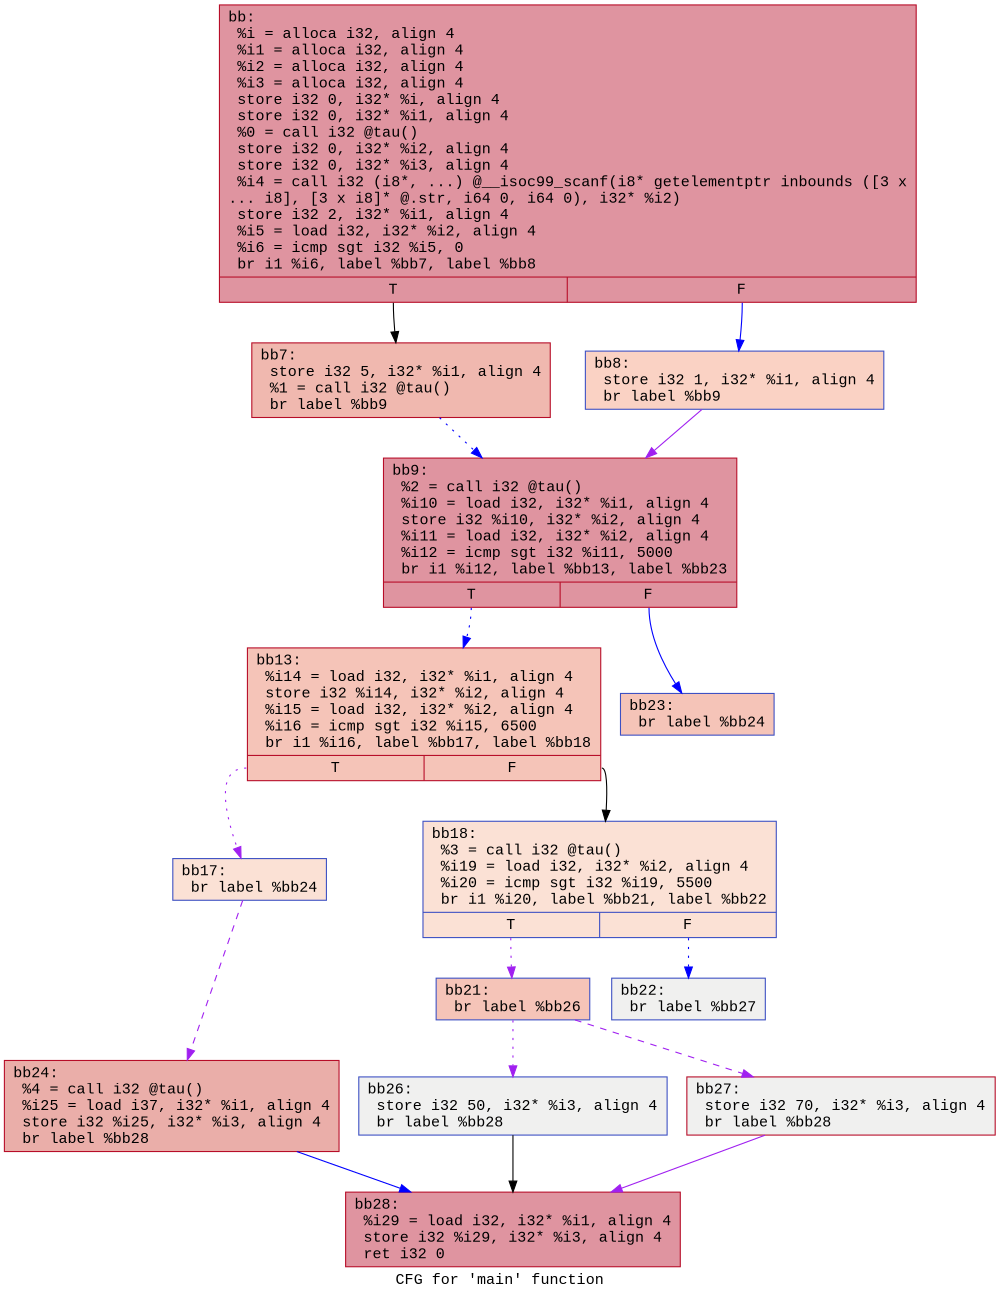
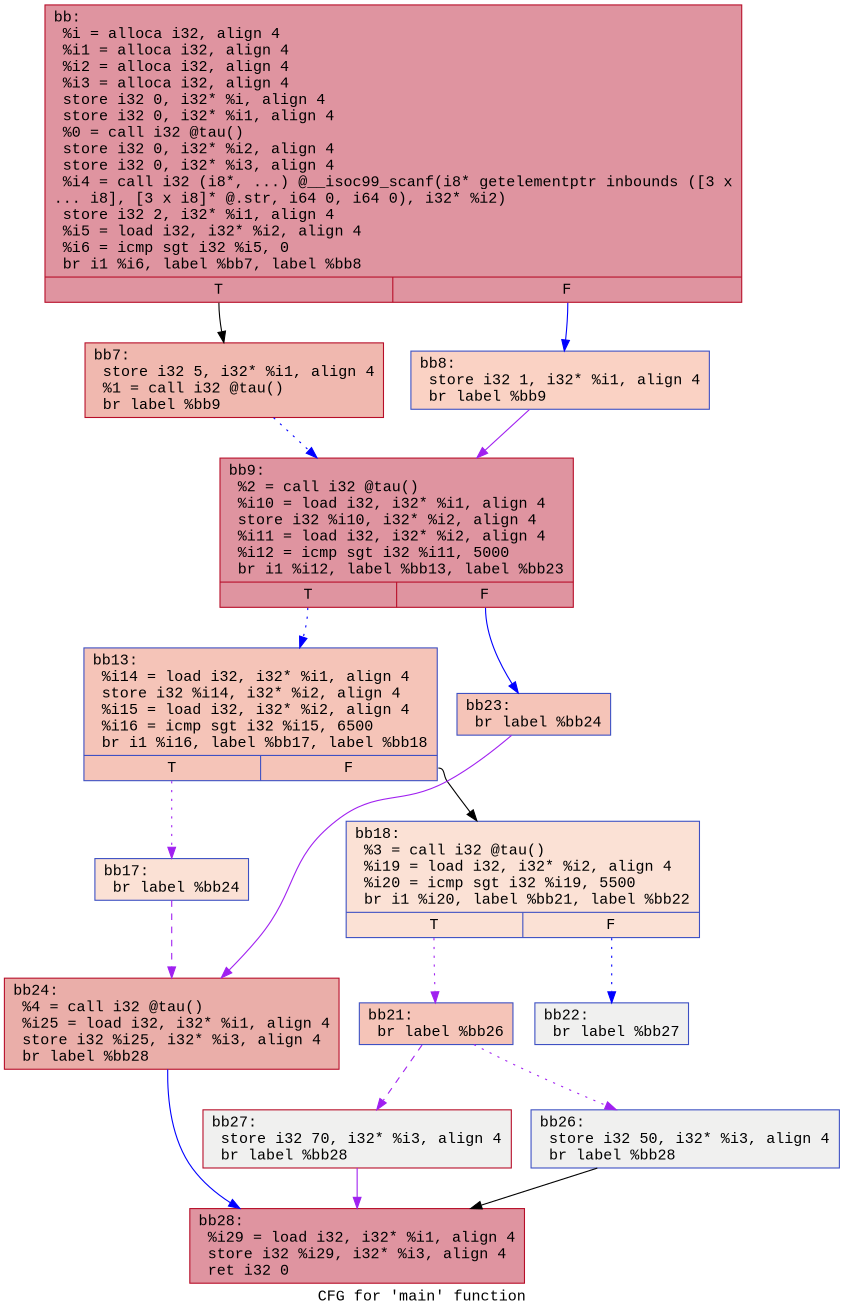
node "bb13:": color #b70d28ff -> #3d50c3ff
edge "bb23:" -> "bb24:": added
node "bb24:": text "%i25 = load i37, i32* %i1, align 4" -> "%i25 = load i32, i32* %i1, align 4"
